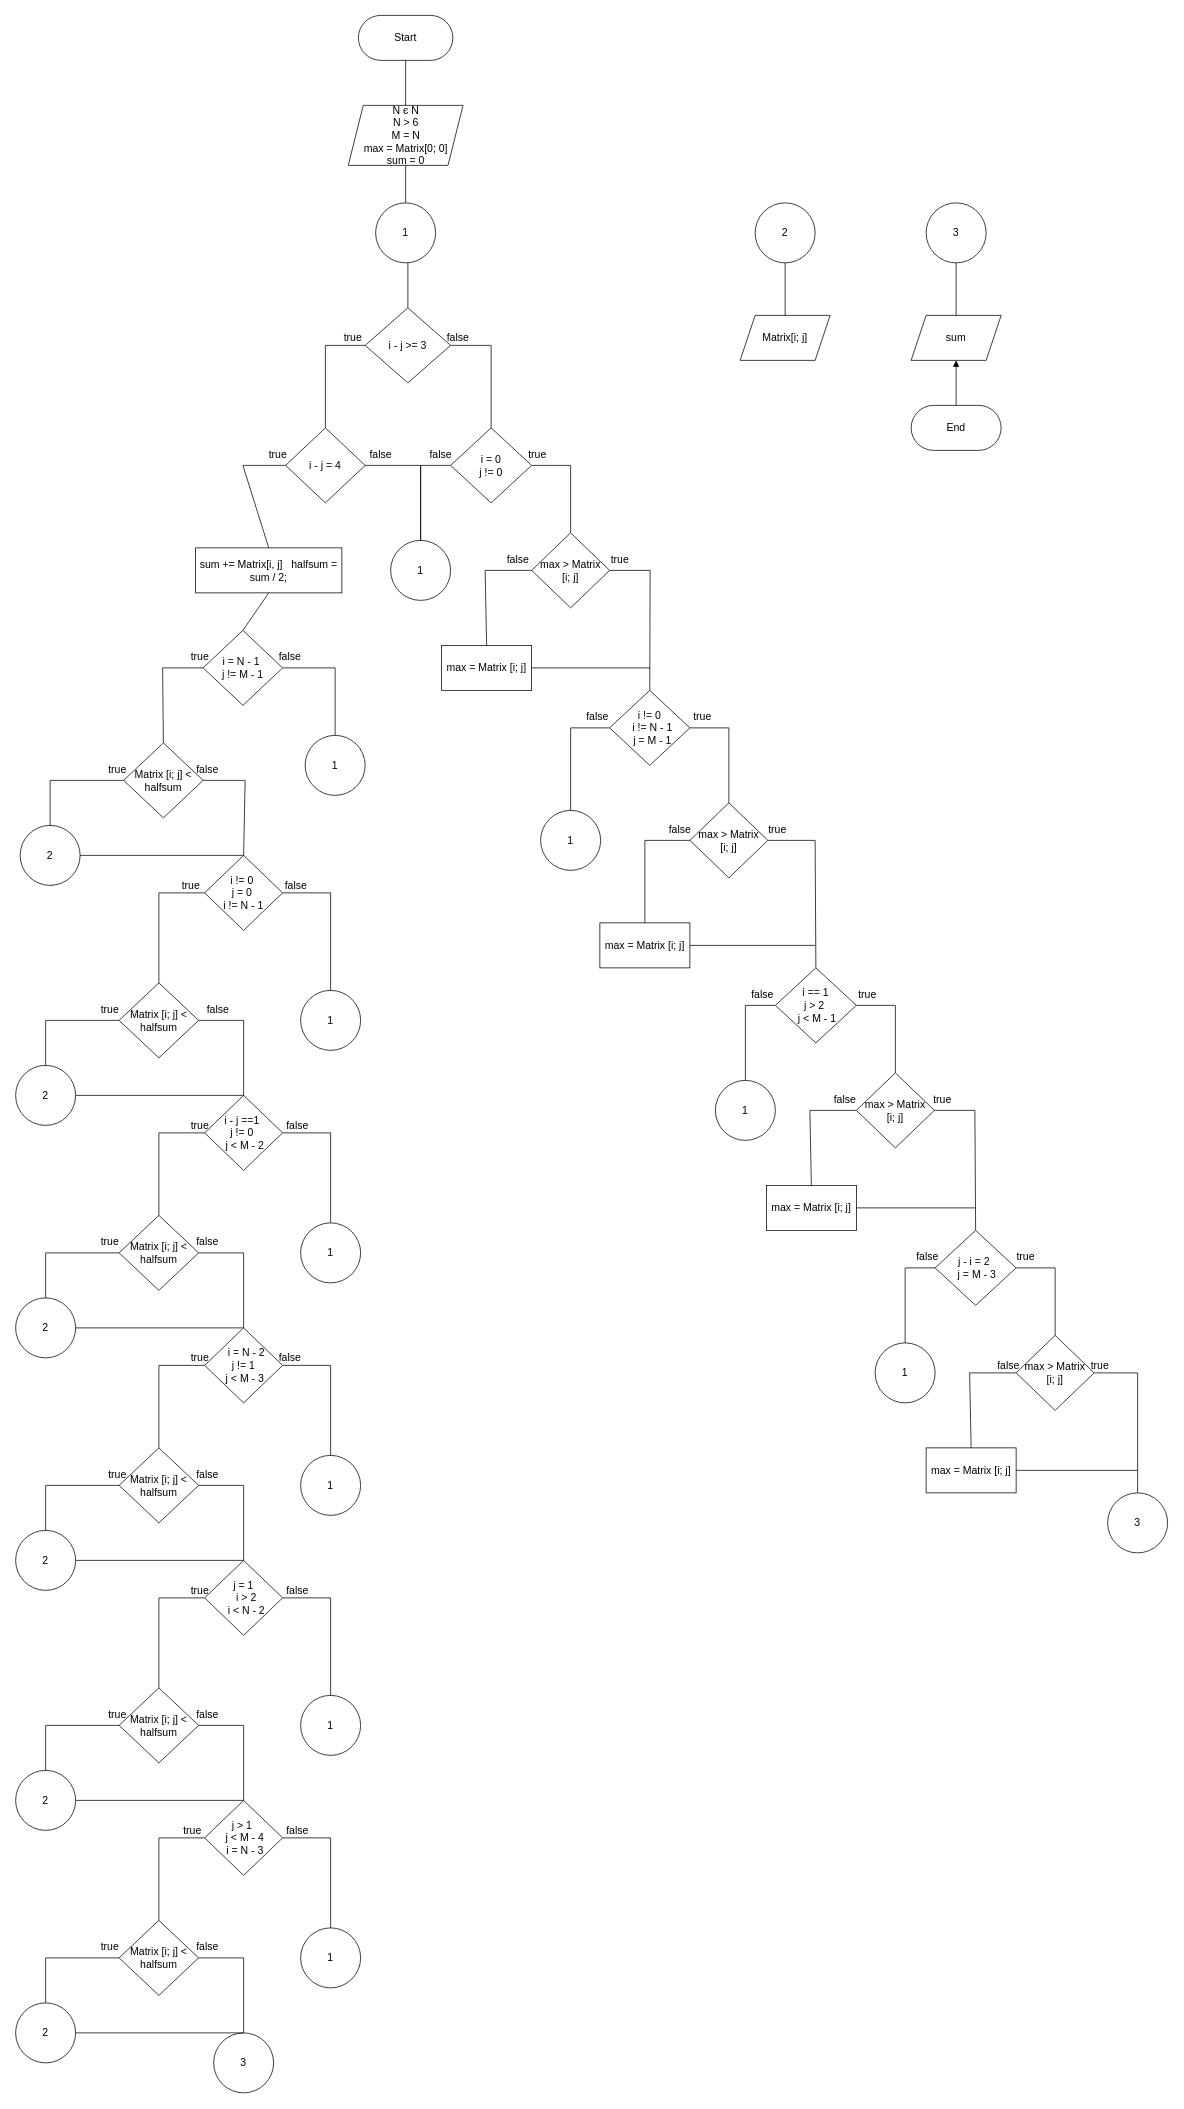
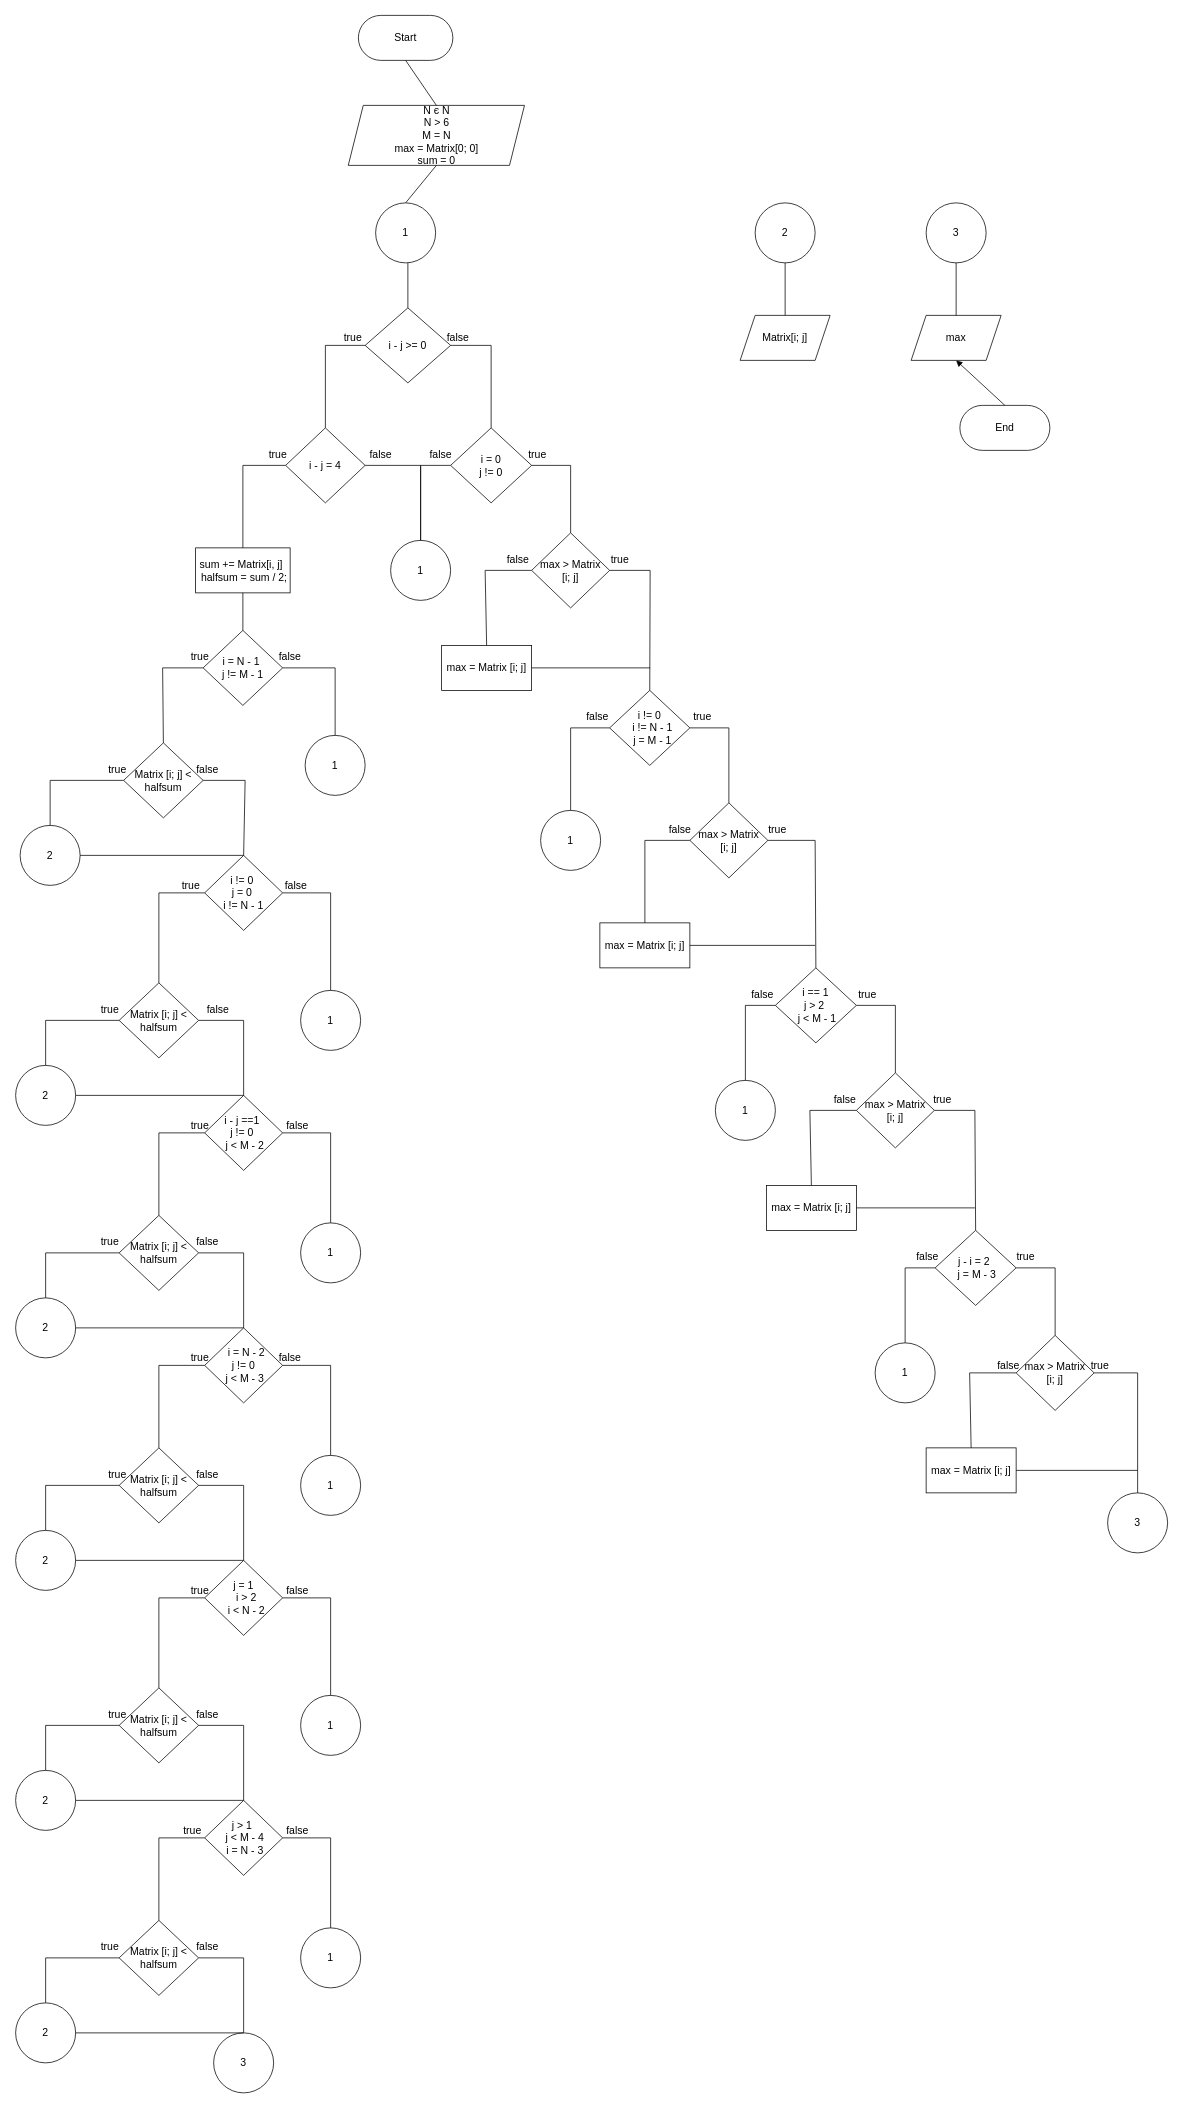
node "N є N N > 6 M = N max = Matrix[0; 0] sum = 0": size 115x60 -> 176x60
node "sum": label "sum" -> "max"
node "i - j >= 3": label "i - j >= 3" -> "i - j >= 0"
node "End": moved (956, 428) -> (1005, 428)
node "sum += Matrix[i, j] halfsum = sum / 2;": size 146x45 -> 95x45
node "i = N - 2 j != 1 j < M - 3": label "i = N - 2 j != 1 j < M - 3" -> "i = N - 2 j != 0 j < M - 3"
